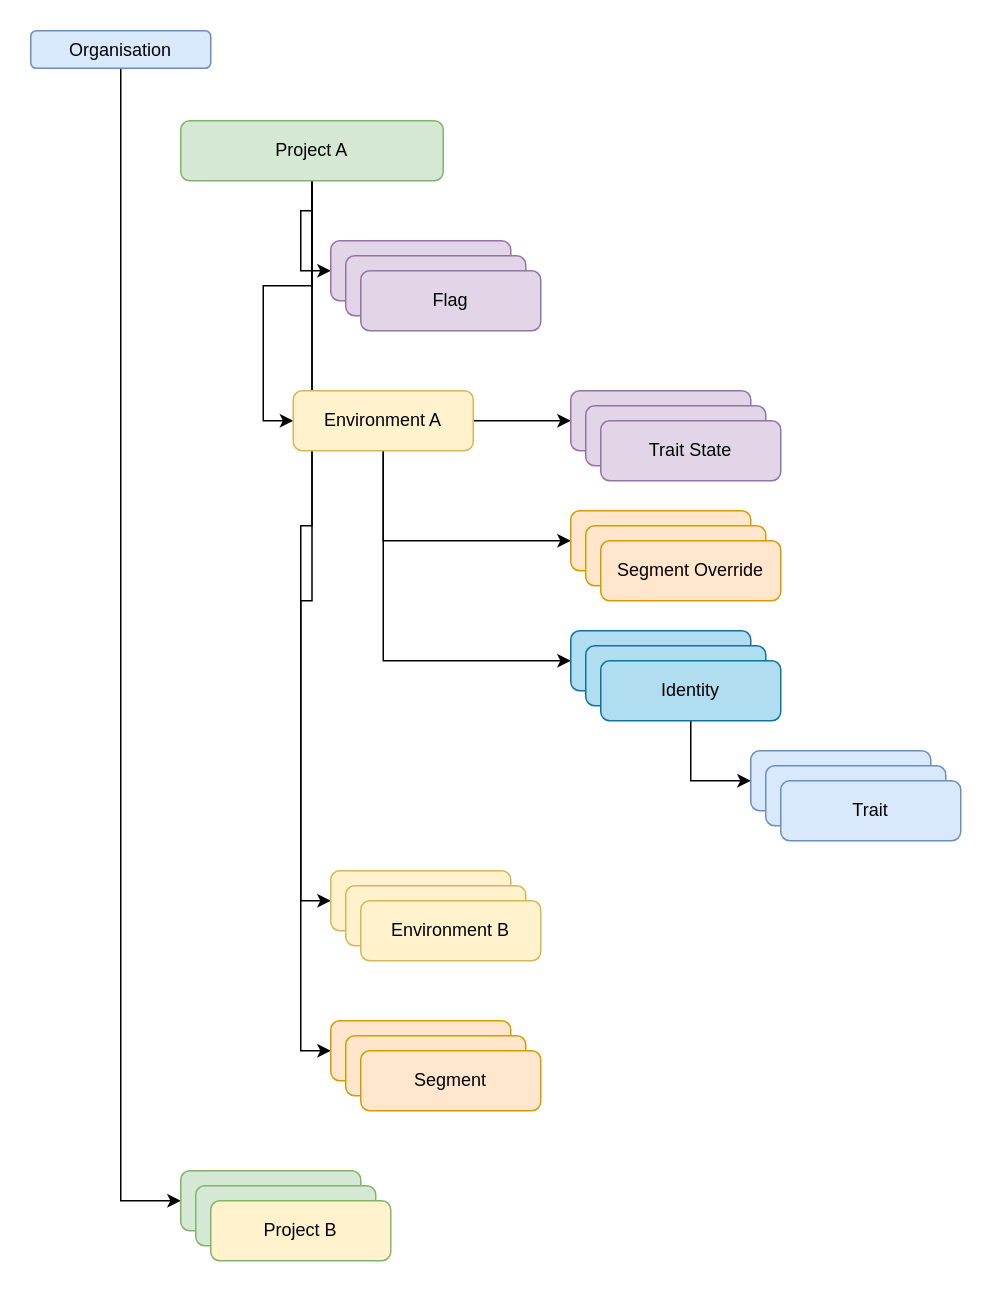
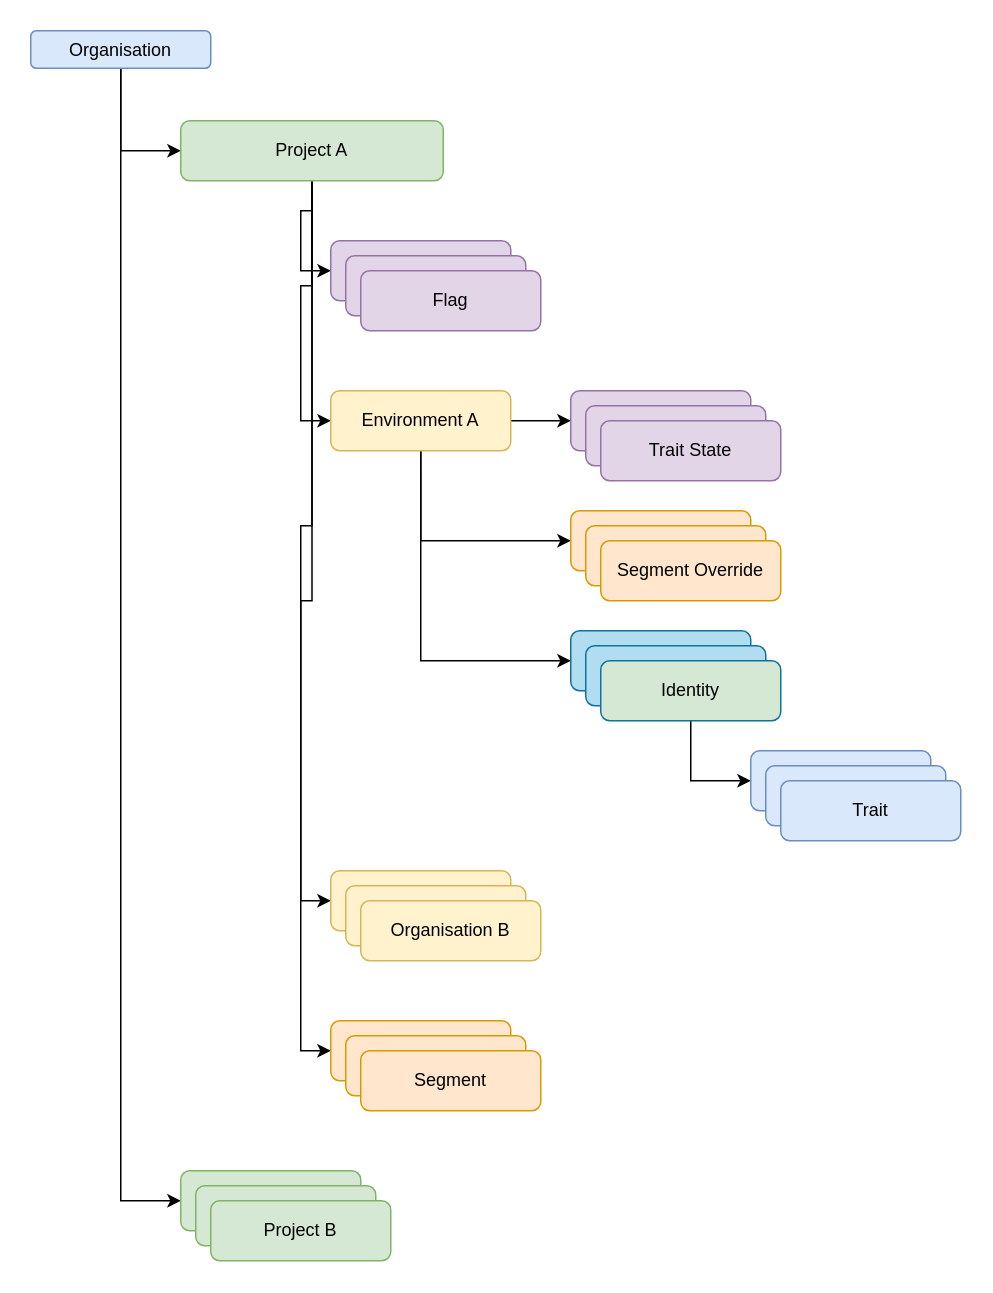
edge "Organisation" -> "Project A": added
node "Environment A": moved (383, 421) -> (421, 421)
node "Identity": fillcolor #b1ddf0 -> #d5e8d4
node "Environment B": label "Environment B" -> "Organisation B"
node "Project B": fillcolor #fff2cc -> #d5e8d4
